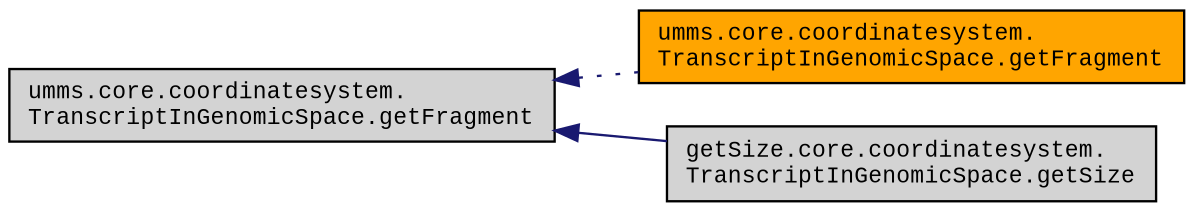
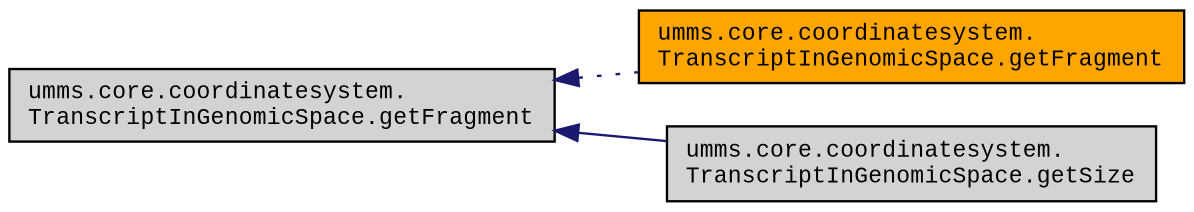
node "getSize.core.coordinatesystem. TranscriptInGenomicSpace.getSize": label "getSize.core.coordinatesystem. TranscriptInGenomicSpace.getSize" -> "umms.core.coordinatesystem. TranscriptInGenomicSpace.getSize"
